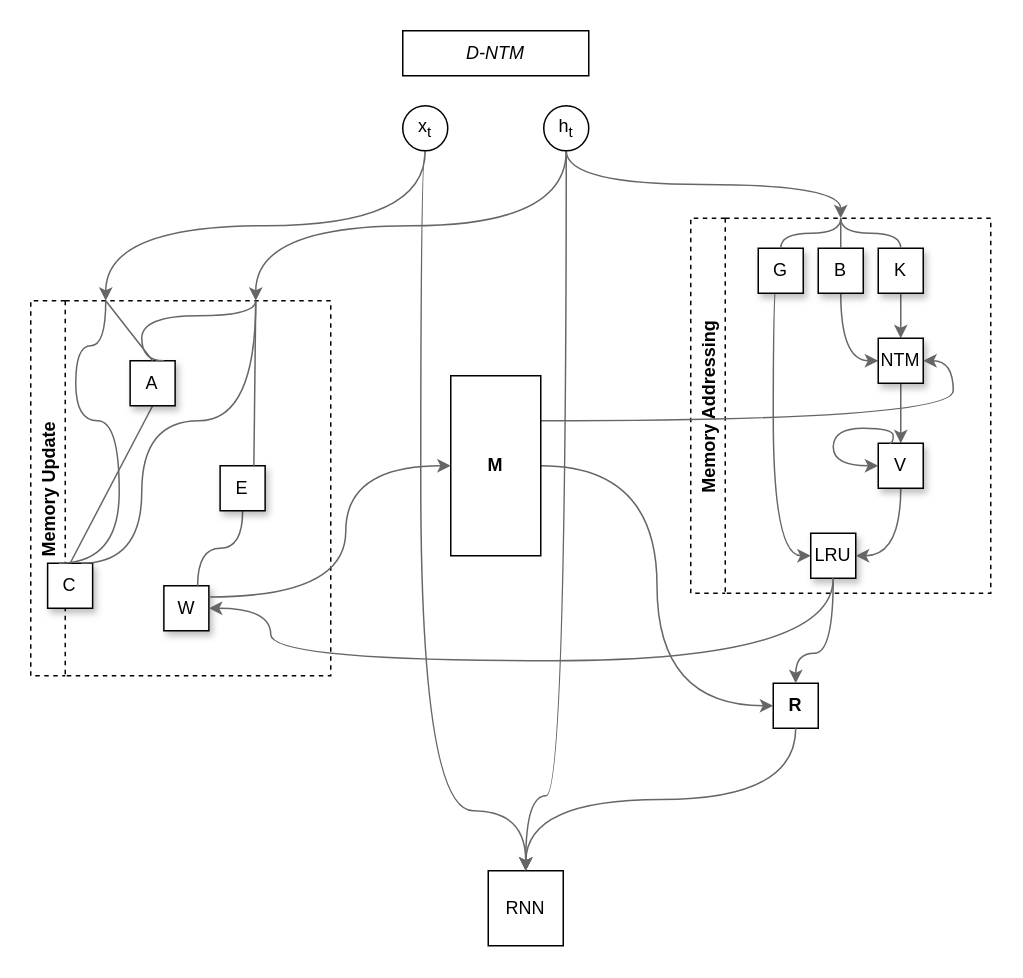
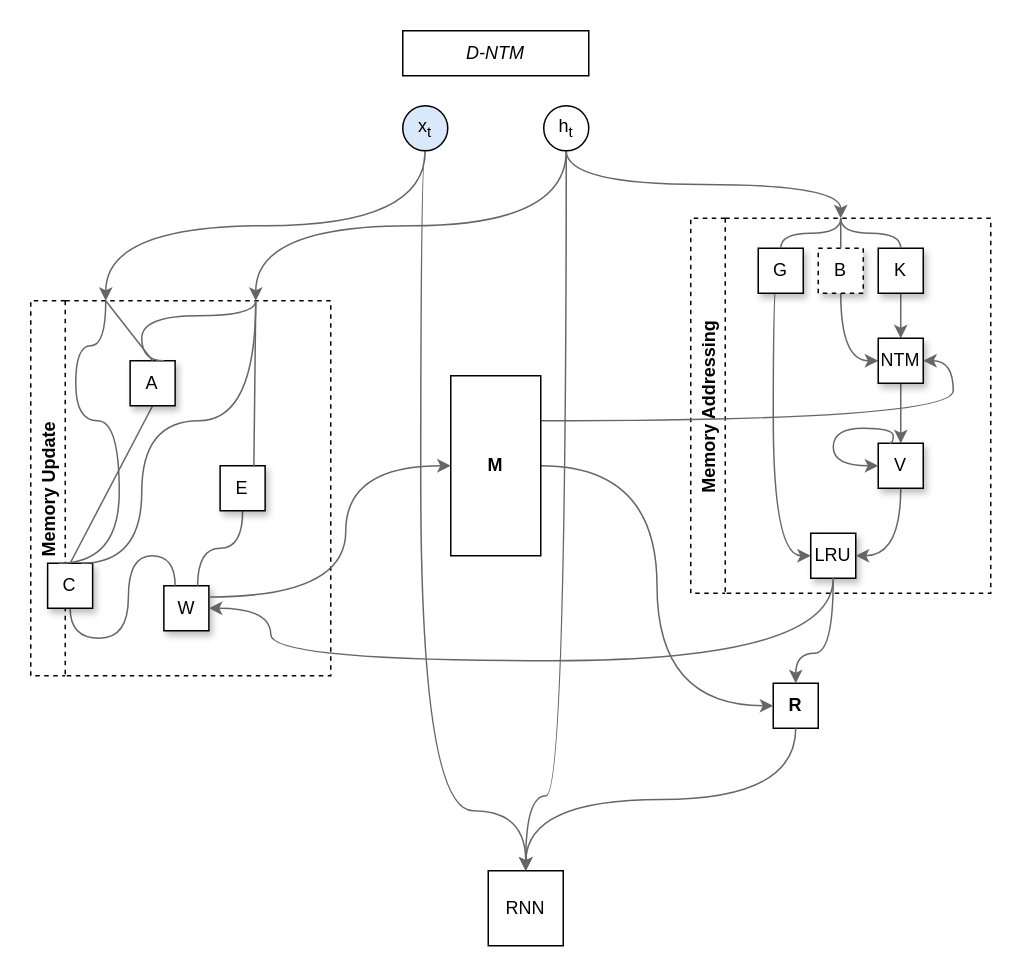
node "xt": fillcolor #ffffff -> #dae8fc
node "B": style solid -> dashed
edge "C" -- "W": added
